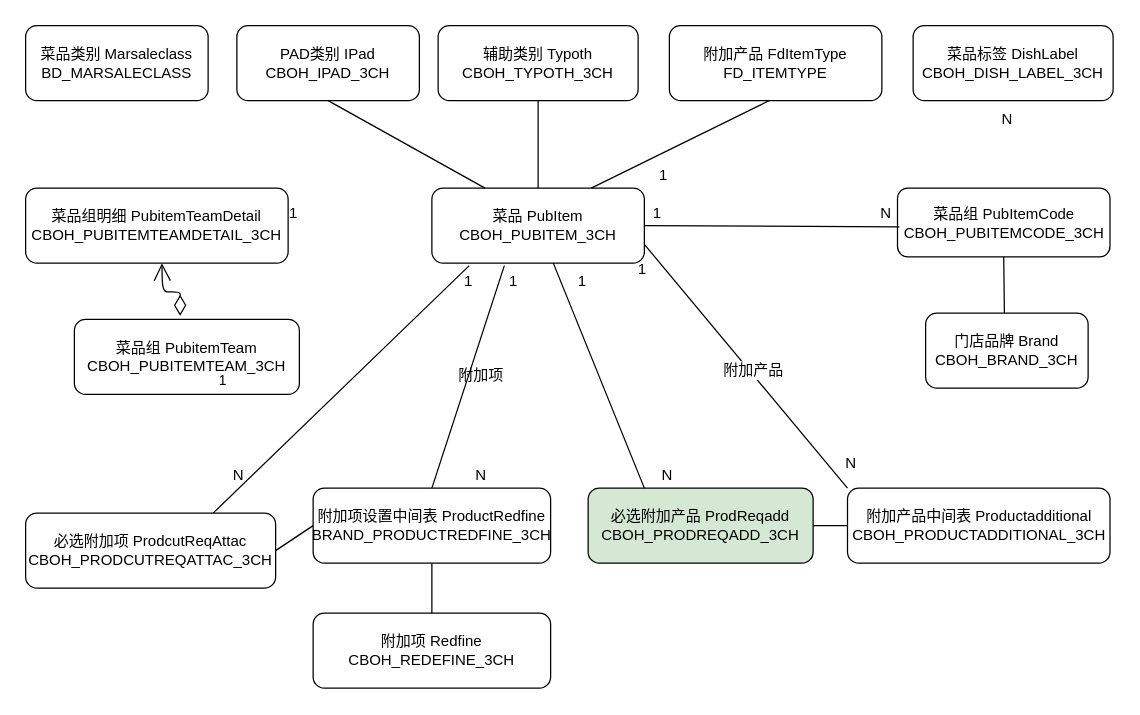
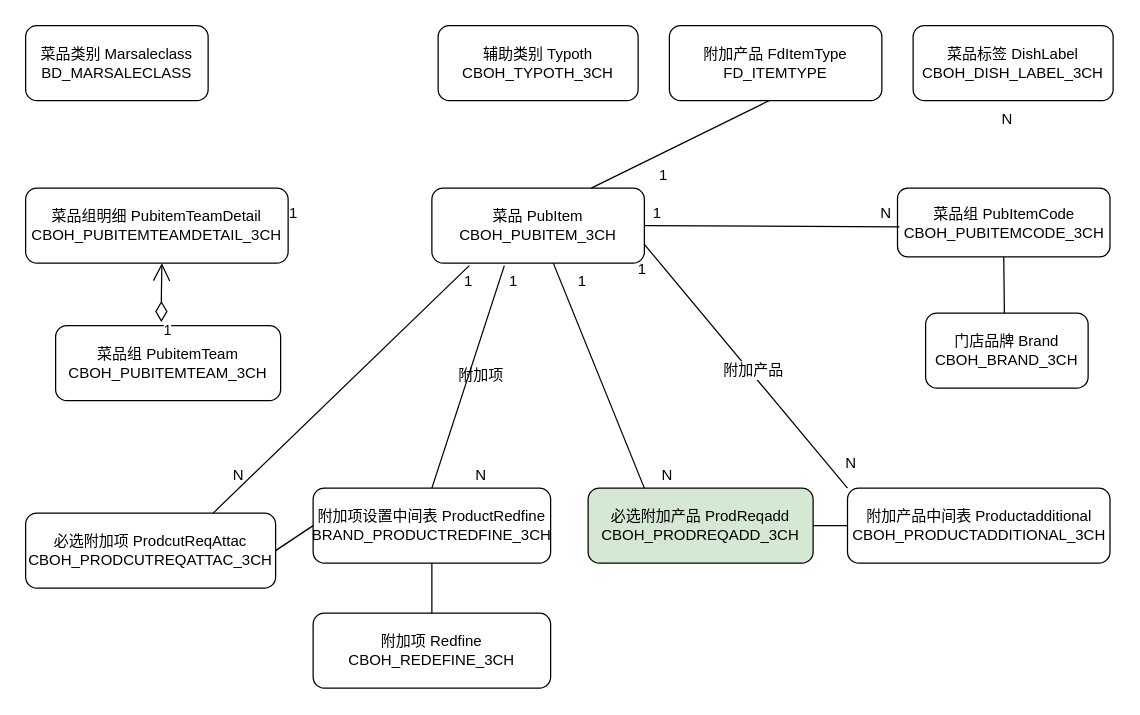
node "PAD类别 IPad CBOH_IPAD_3CH": removed
edge "PAD类别 IPad CBOH_IPAD_3CH" -- "菜品 PubItem CBOH_PUBITEM_3CH": removed
edge "辅助类别 Typoth CBOH_TYPOTH_3CH" -- "菜品 PubItem CBOH_PUBITEM_3CH": removed
node "菜品组 PubitemTeam CBOH_PUBITEMTEAM_3CH": moved (187, 357) -> (168, 363)
